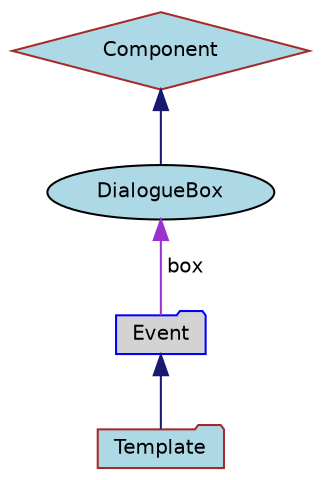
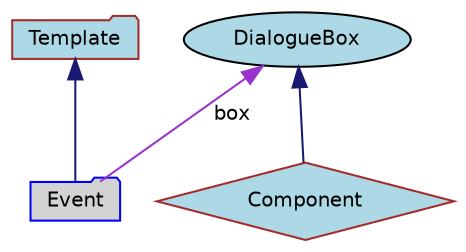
edge "DialogueBox" -> "Component": reversed
edge "Template" -> "Event": reversed
